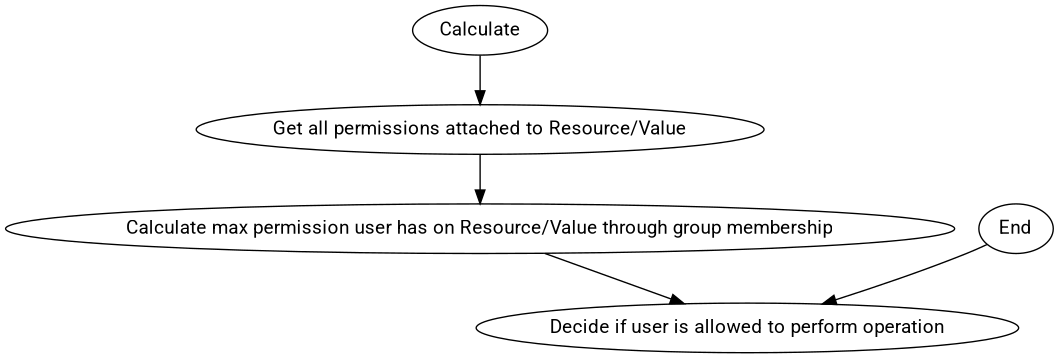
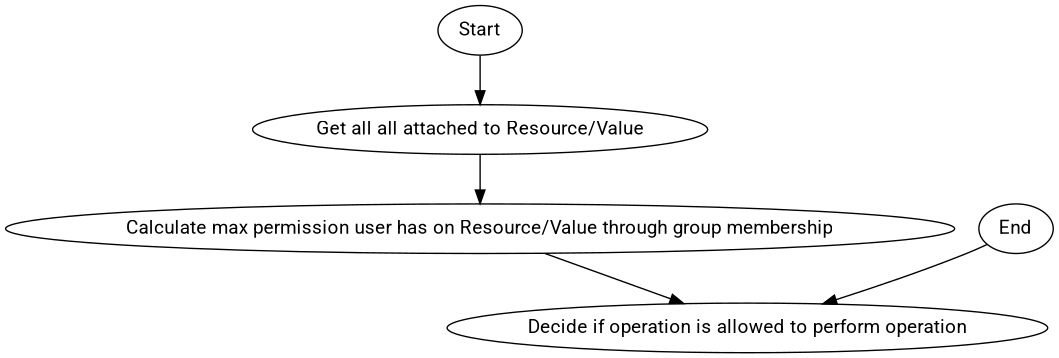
node "Calculate": label "Calculate" -> "Start"
node "Get all permissions attached to Resource/Value": label "Get all permissions attached to Resource/Value" -> "Get all all attached to Resource/Value"
node "Decide if user is allowed to perform operation": label "Decide if user is allowed to perform operation" -> "Decide if operation is allowed to perform operation"
